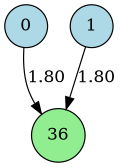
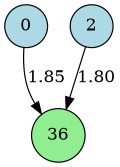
node "1": label "1" -> "2"
edge "0" -> "36": label "1.80" -> "1.85"
